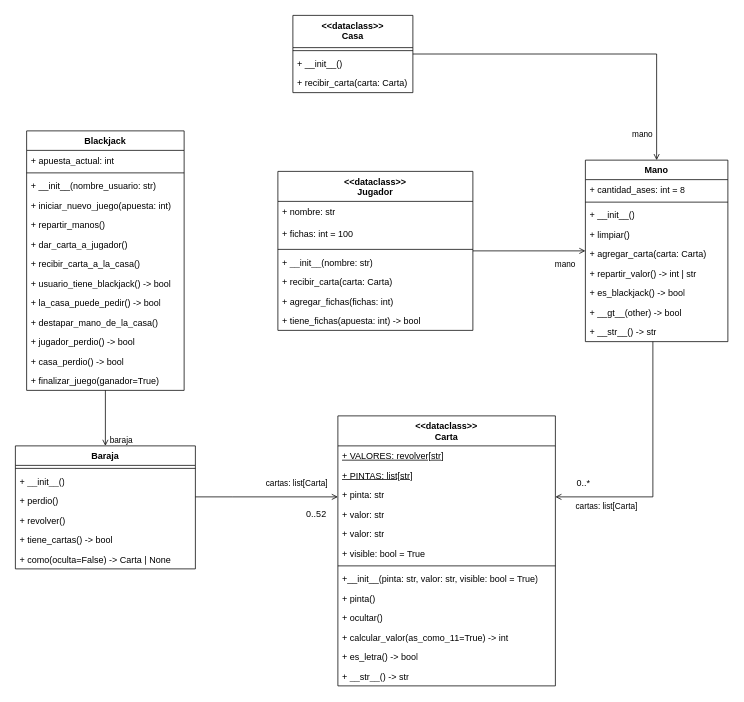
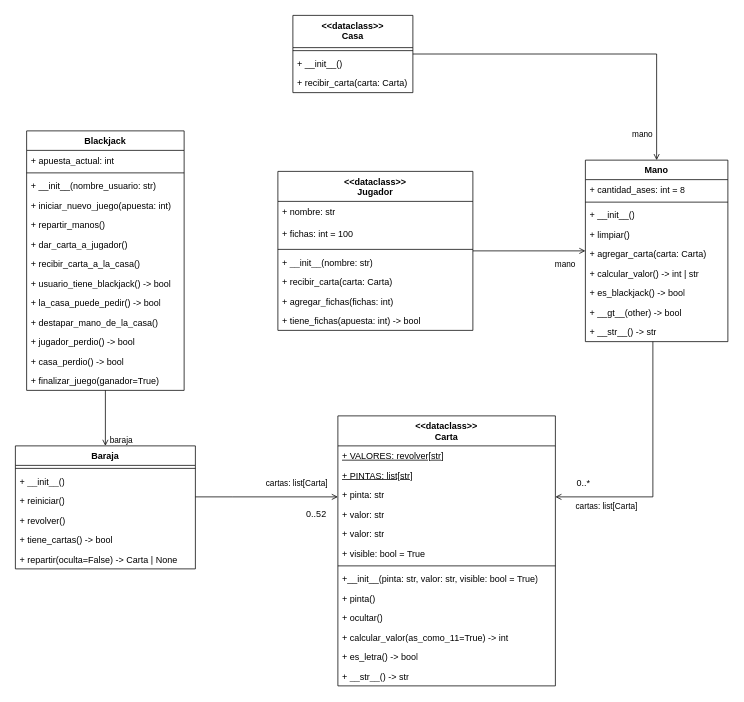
node "+ repartir_valor() -> int | str": label "+ repartir_valor() -> int | str" -> "+ calcular_valor() -> int | str"
node "+ perdio()": label "+ perdio()" -> "+ reiniciar()"
node "+ como(oculta=False) -> Carta | None": label "+ como(oculta=False) -> Carta | None" -> "+ repartir(oculta=False) -> Carta | None"
